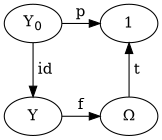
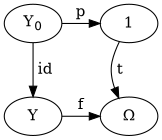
edge "Ω" -> "1": reversed
